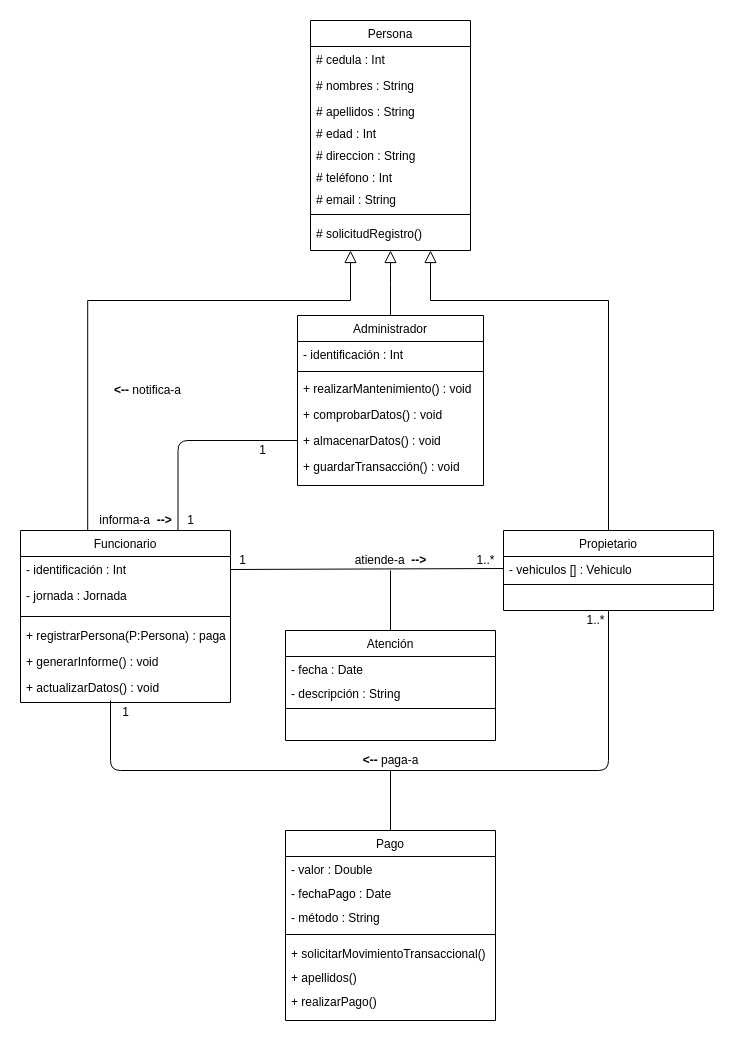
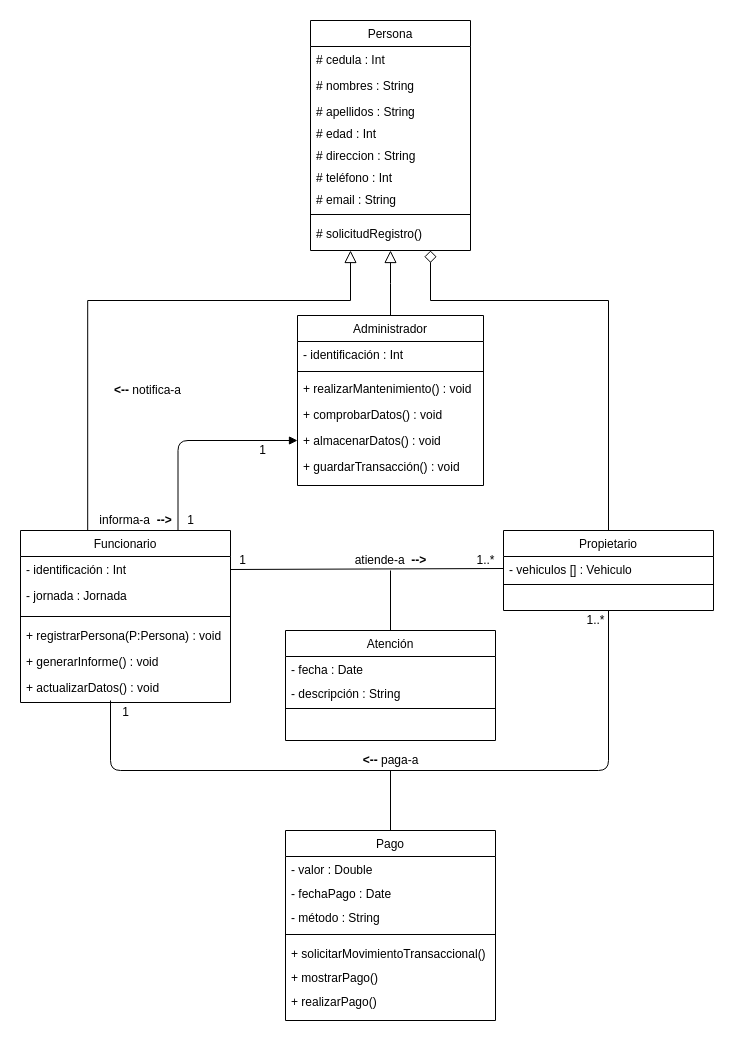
edge "Propietario" -> "Persona": arrowhead block -> diamond
edge "+ almacenarDatos() : void" -- "Funcionario": arrowhead none -> block
node "+ registrarPersona(P:Persona) : paga": label "+ registrarPersona(P:Persona) : paga" -> "+ registrarPersona(P:Persona) : void"
node "+ apellidos()": label "+ apellidos()" -> "+ mostrarPago()"
